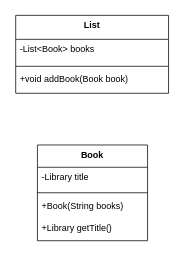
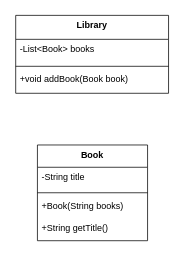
node "List": label "List" -> "Library"
node "-Library title": label "-Library title" -> "-String title"
node "+Library getTitle()": label "+Library getTitle()" -> "+String getTitle()"
